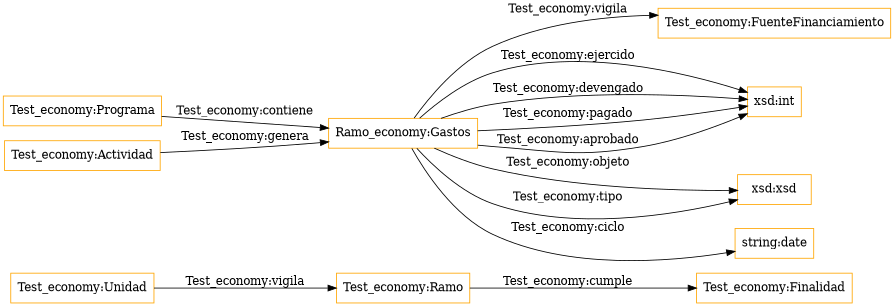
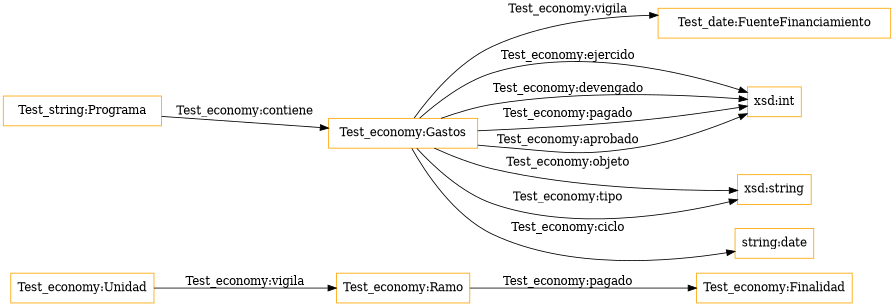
node "Test_economy:FuenteFinanciamiento": label "Test_economy:FuenteFinanciamiento" -> "Test_date:FuenteFinanciamiento"
node "Test_economy:Programa": label "Test_economy:Programa" -> "Test_string:Programa"
node "Ramo_economy:Gastos": label "Ramo_economy:Gastos" -> "Test_economy:Gastos"
node "Test_economy:Actividad": removed
node "xsd:xsd": label "xsd:xsd" -> "xsd:string"
edge "Test_economy:Ramo" -> "Test_economy:Finalidad": label "Test_economy:cumple" -> "Test_economy:pagado"
